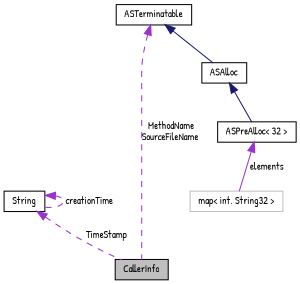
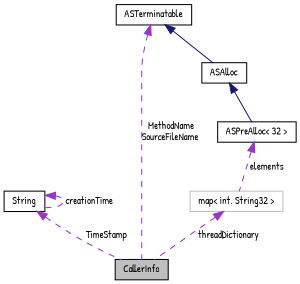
edge "map< int, String32 >" -> "ASPreAlloc< 32 >": style solid -> dashed
edge "CallerInfo" -> "map< int, String32 >": added, label "threadDictionary"
